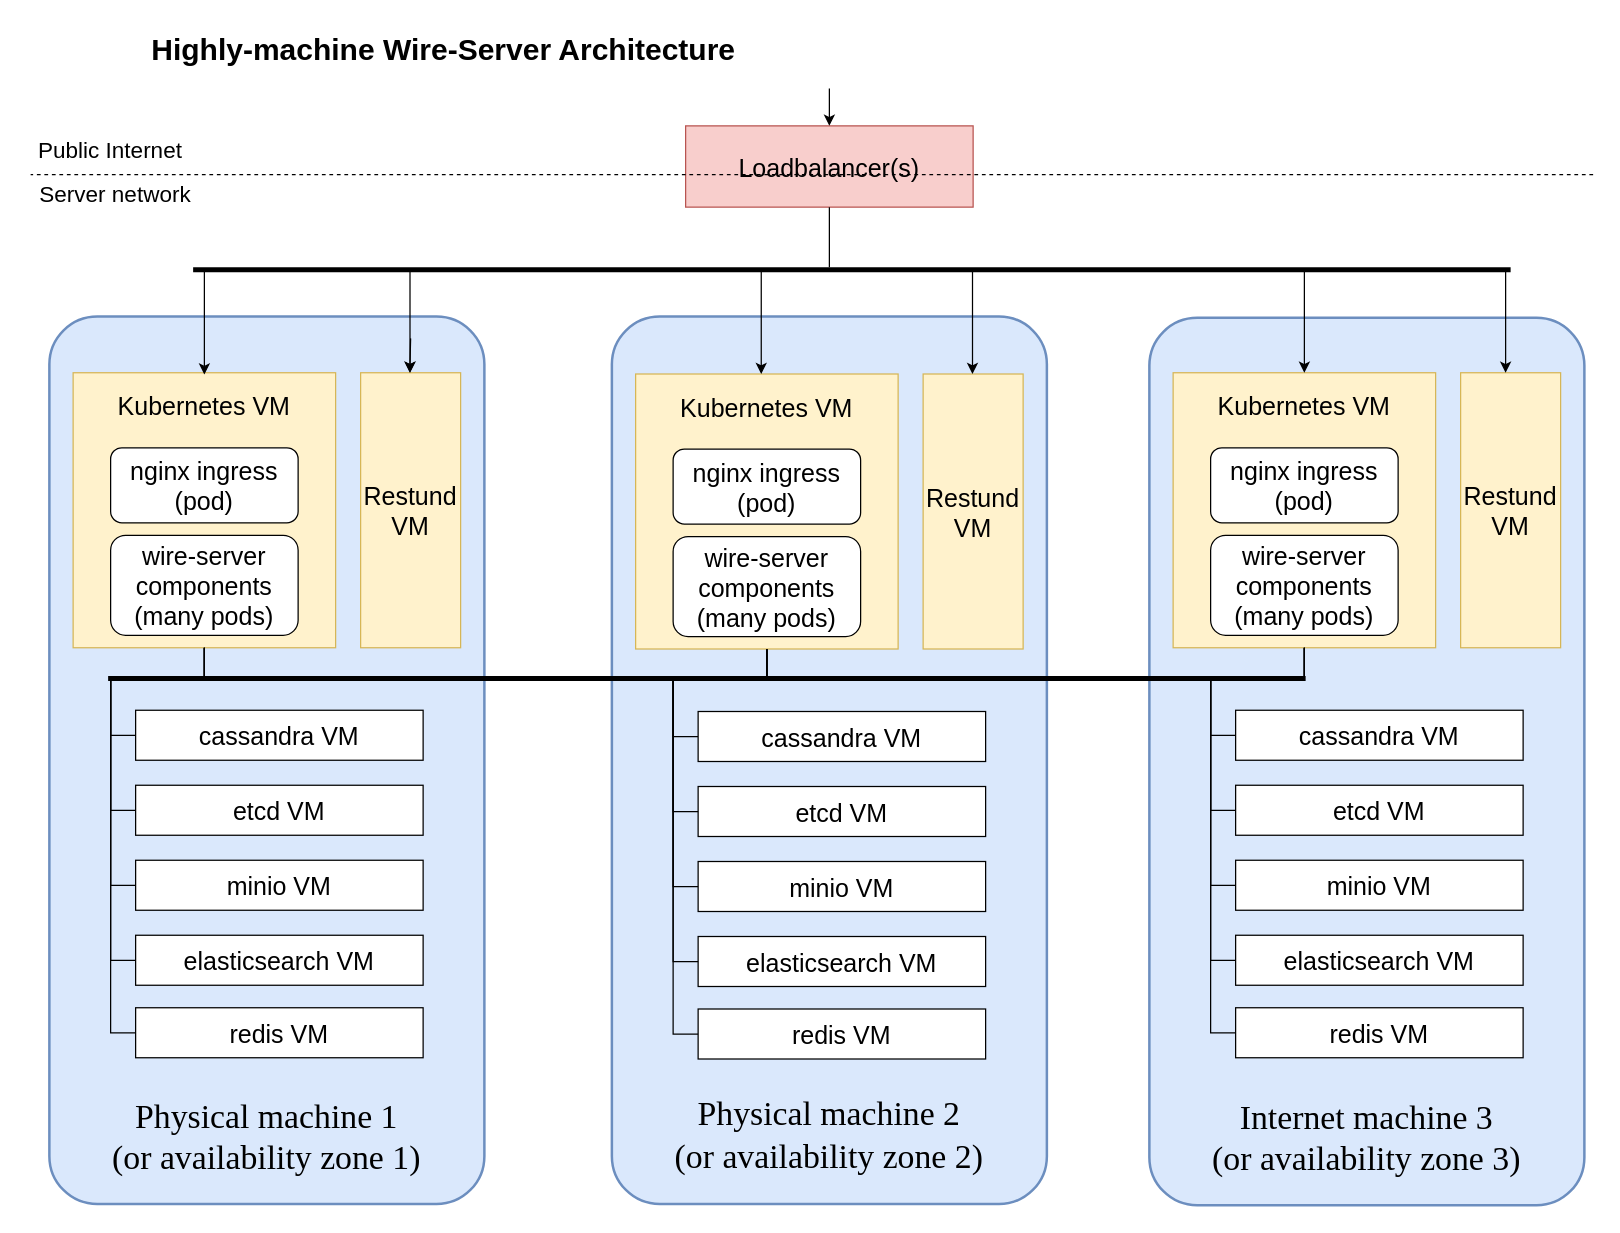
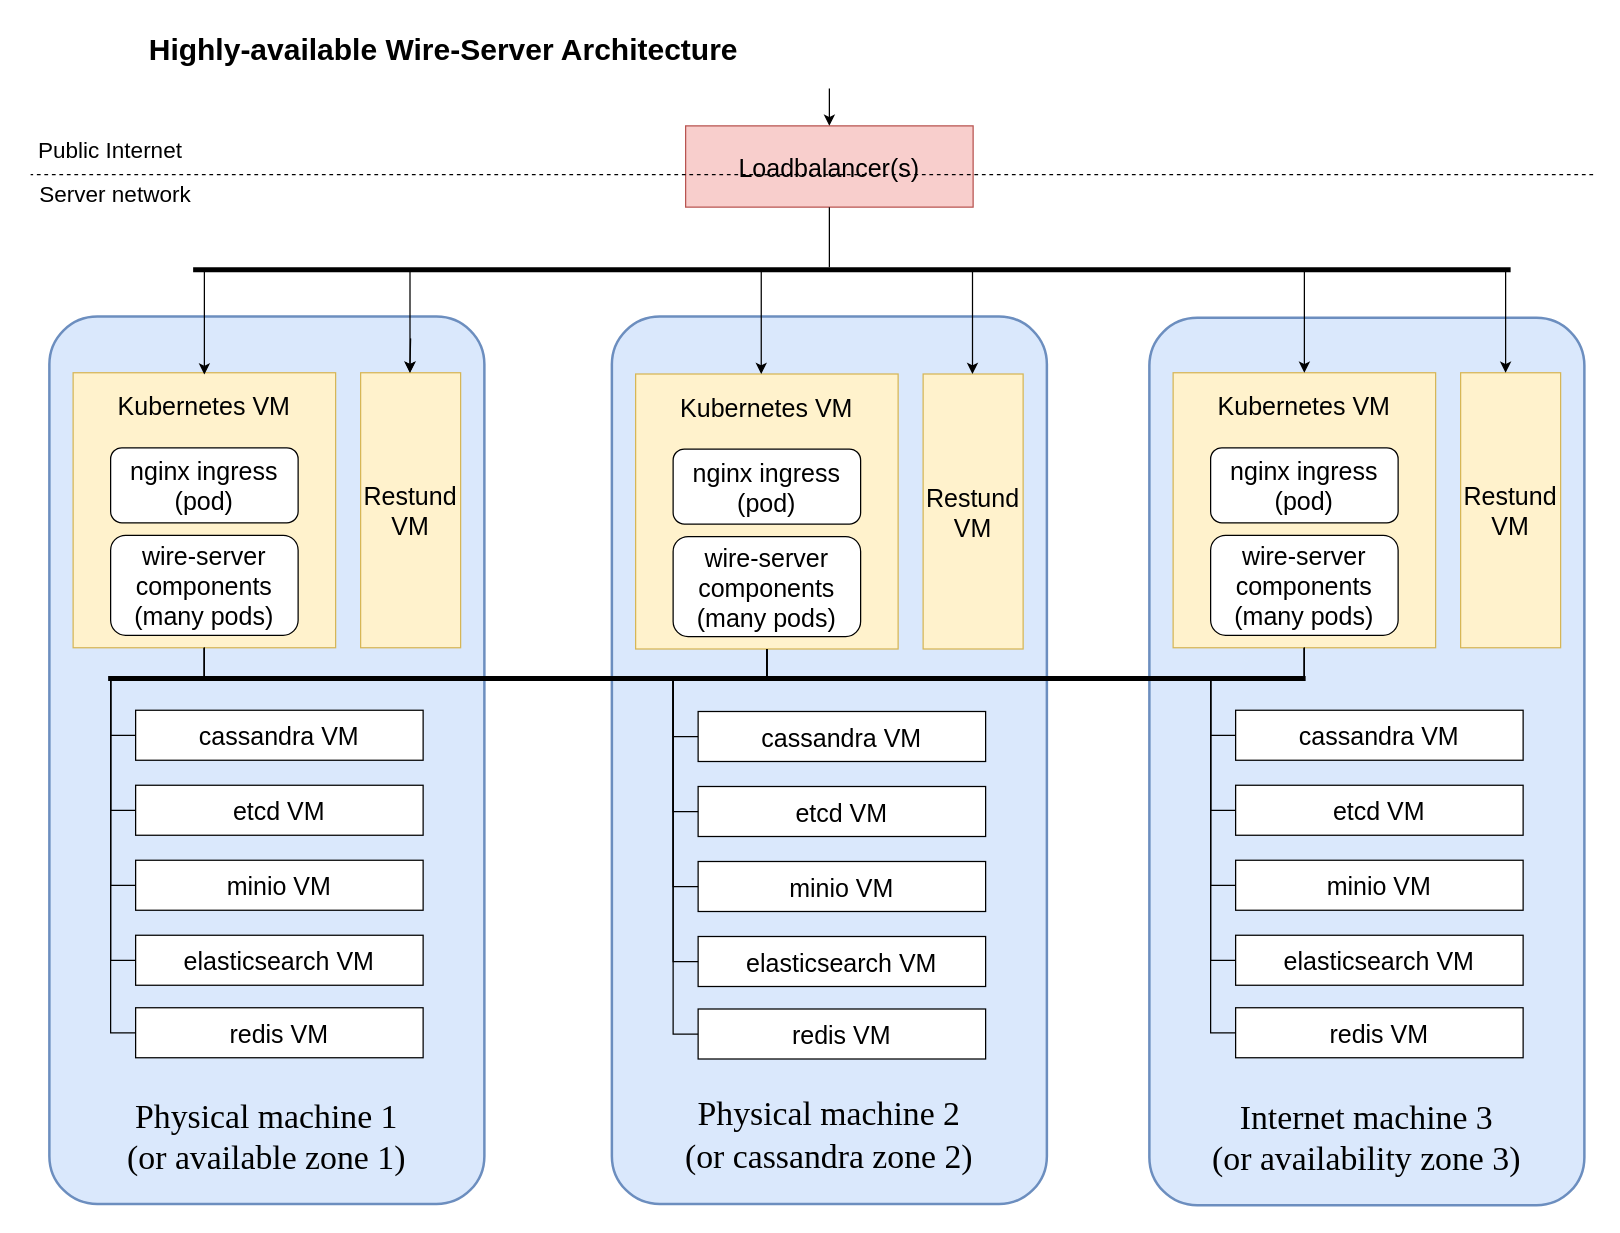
node "Highly-machine Wire-Server Architecture": label "Highly-machine Wire-Server Architecture" -> "Highly-available Wire-Server Architecture"
node "Physical machine 1 (or availability zone 1)": label "Physical machine 1 (or availability zone 1)" -> "Physical machine 1 (or available zone 1)"
node "Physical machine 2 (or availability zone 2)": label "Physical machine 2 (or availability zone 2)" -> "Physical machine 2 (or cassandra zone 2)"
